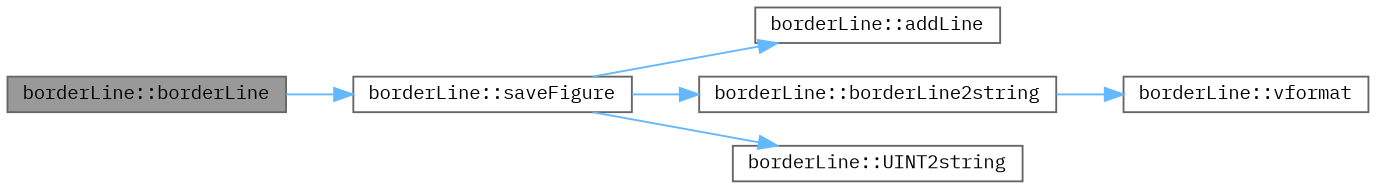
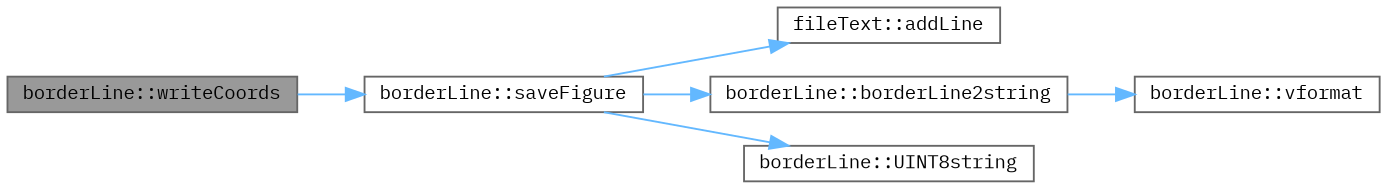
node "borderLine::addLine": label "borderLine::addLine" -> "fileText::addLine"
node "borderLine::borderLine": label "borderLine::borderLine" -> "borderLine::writeCoords"
node "borderLine::UINT2string": label "borderLine::UINT2string" -> "borderLine::UINT8string"
